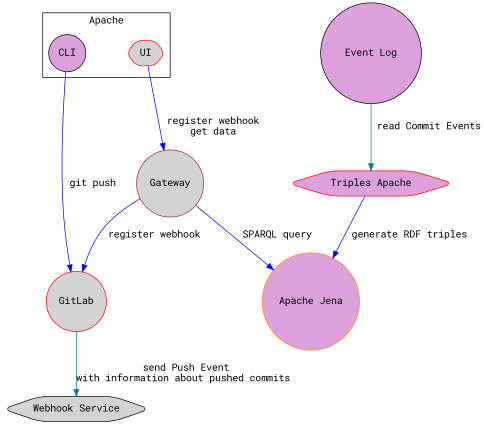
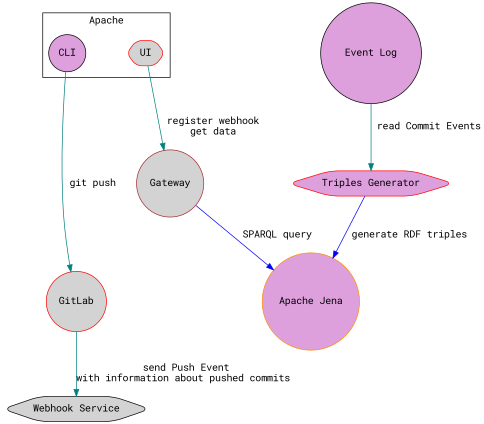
edge "UI" -> "Gateway": color blue -> teal
edge "CLI" -> "GitLab": color blue -> teal
node "Triples Apache": label "Triples Apache" -> "Triples Generator"
edge "Gateway" -> "GitLab": removed, label "register webhook"
